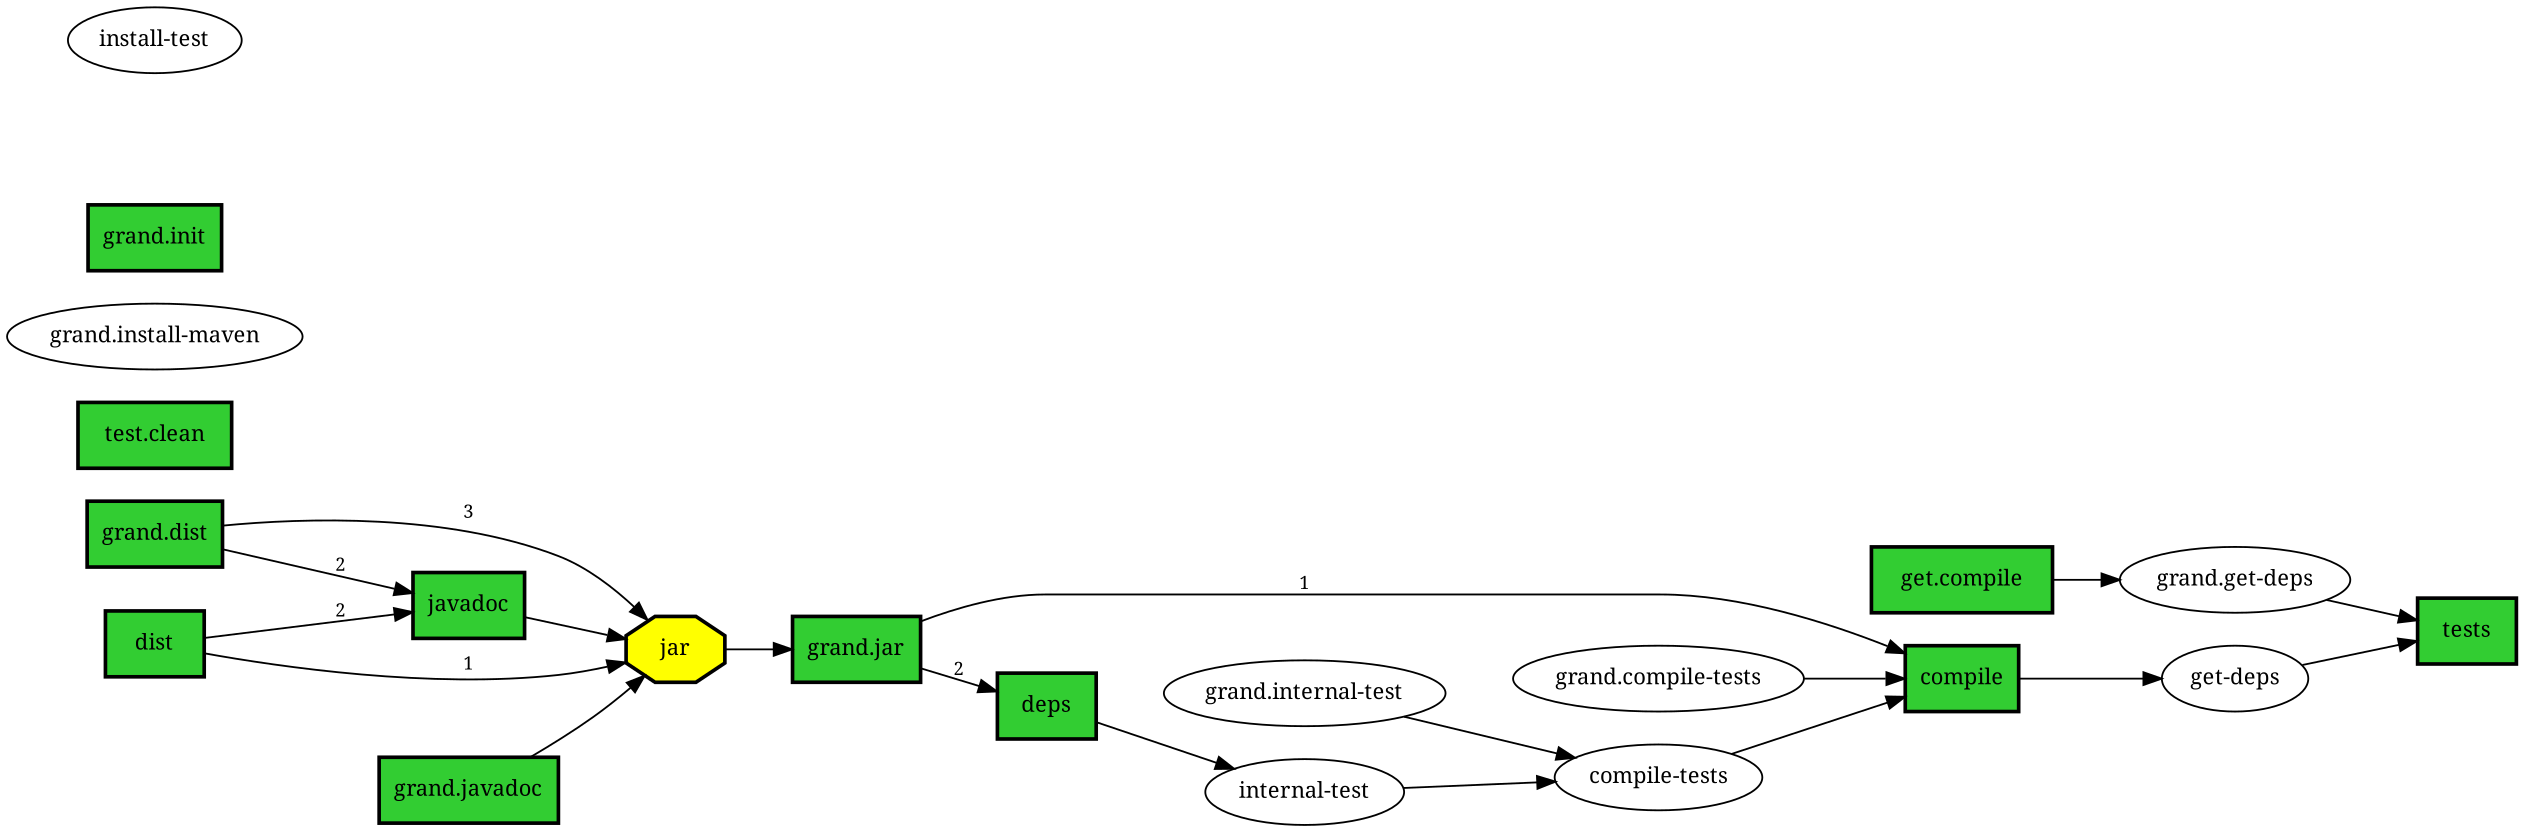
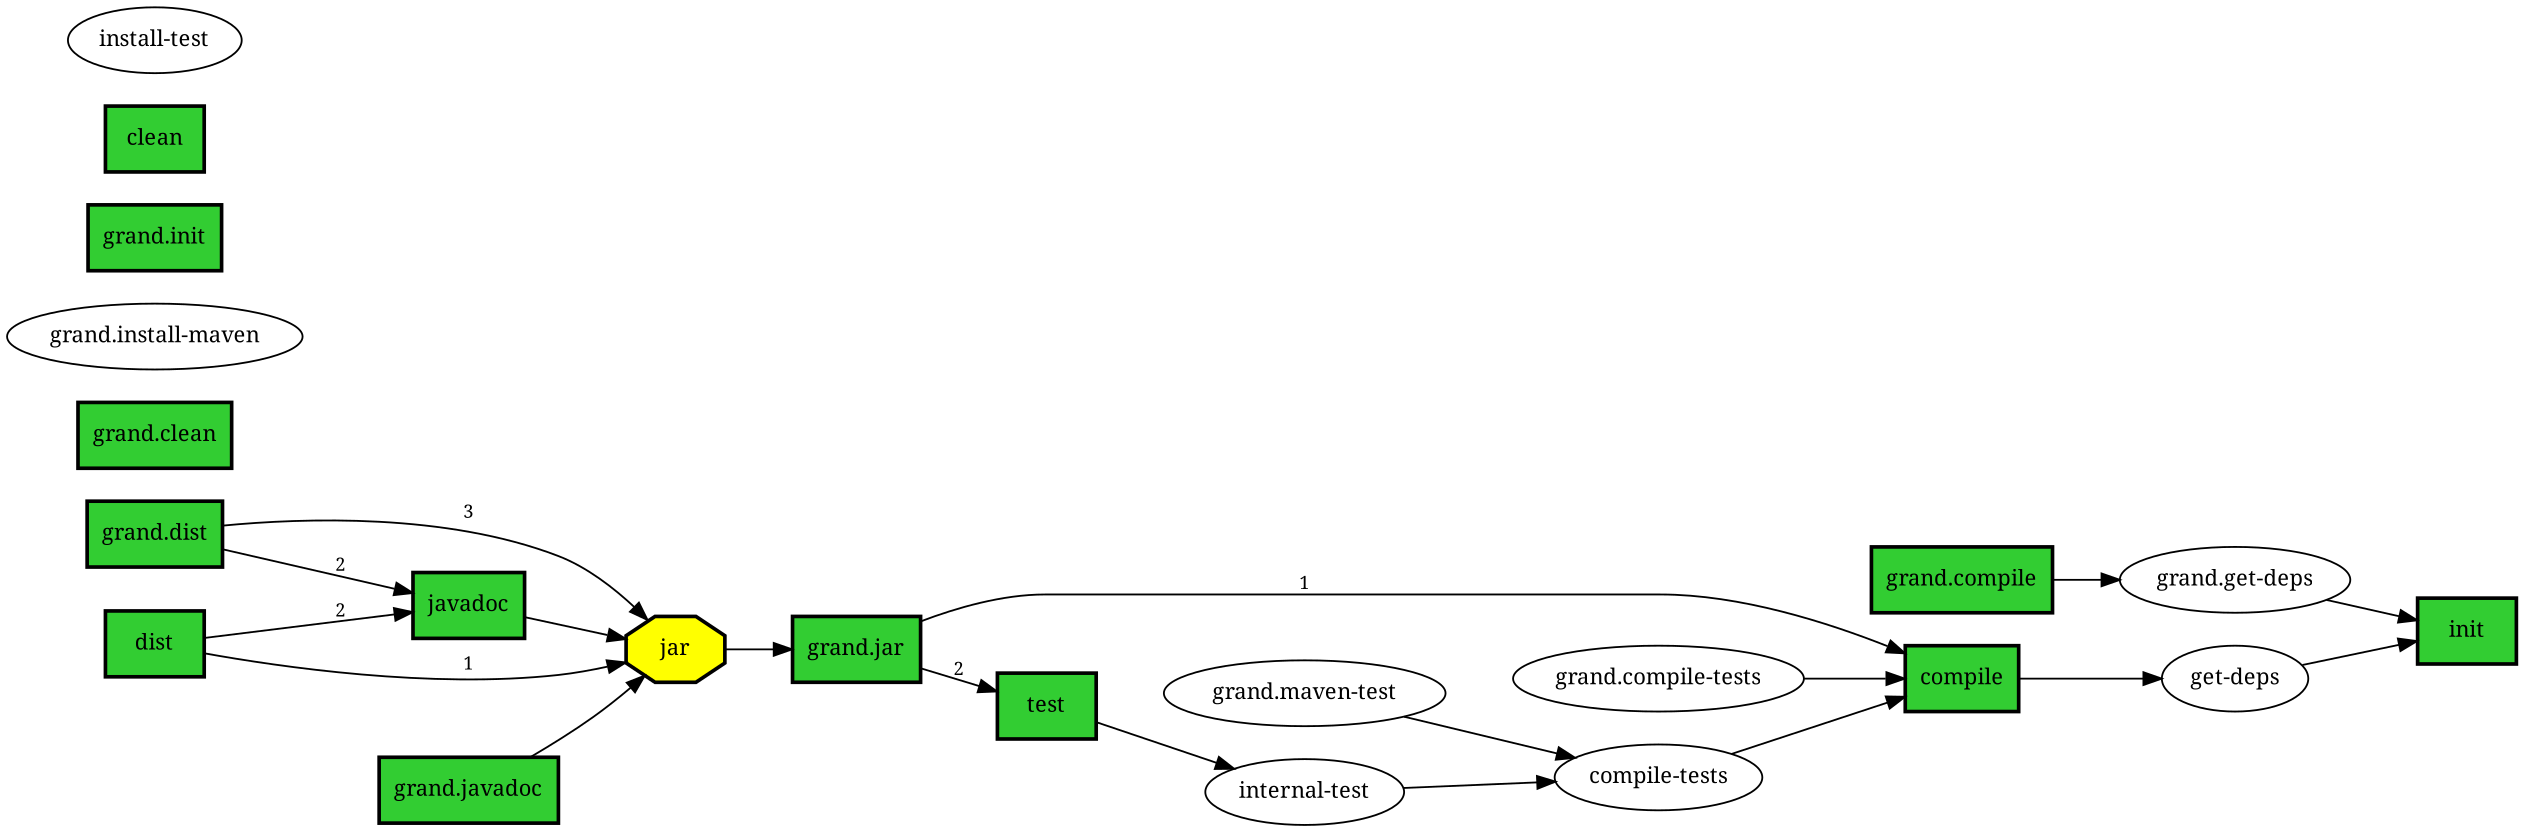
node "clean": added
node "test.clean": label "test.clean" -> "grand.clean"
node "get.compile": label "get.compile" -> "grand.compile"
node "tests": label "tests" -> "init"
node "grand.internal-test": label "grand.internal-test" -> "grand.maven-test"
node "deps": label "deps" -> "test"
